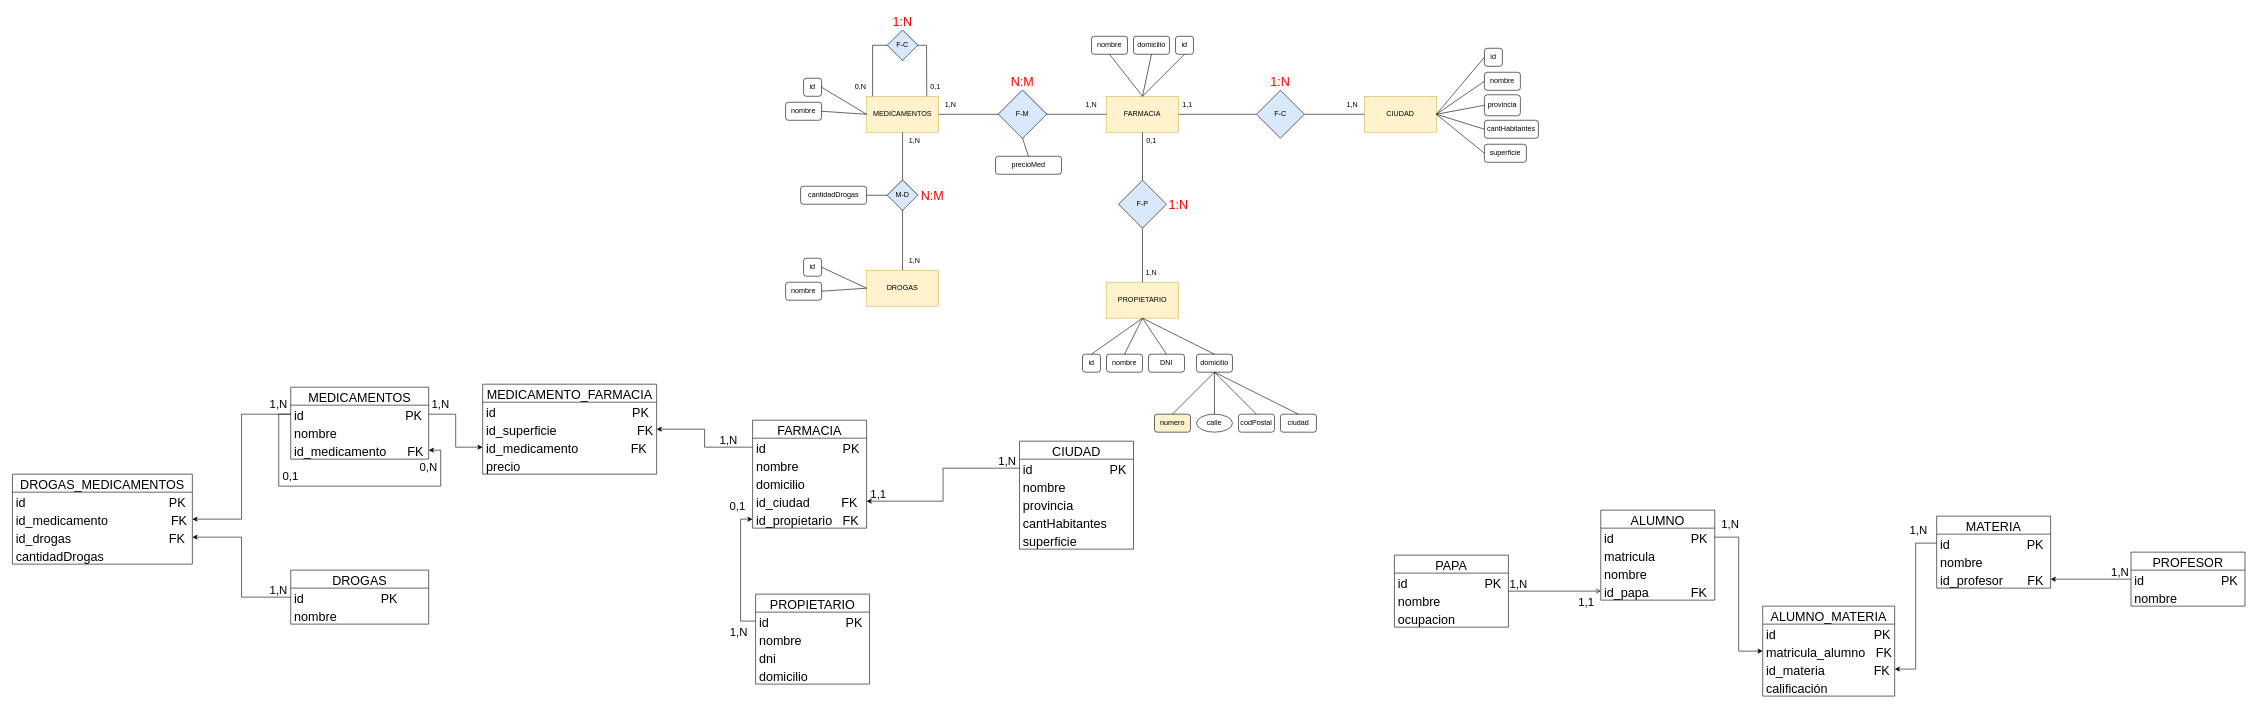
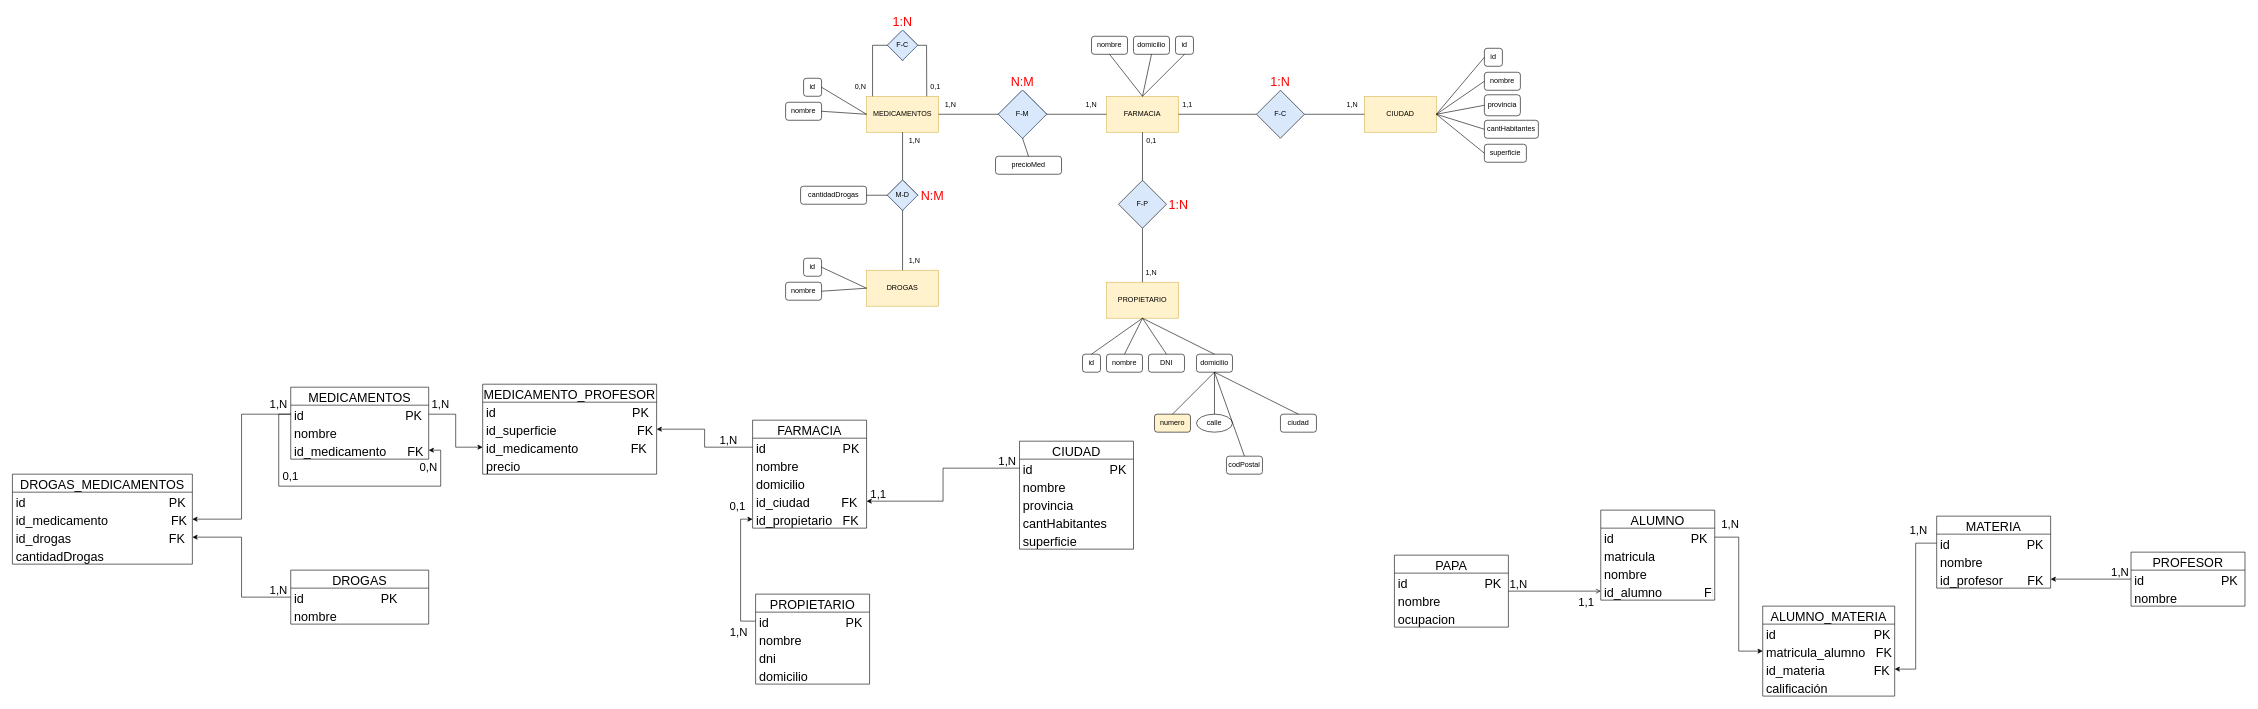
node "MEDICAMENTO_FARMACIA": label "MEDICAMENTO_FARMACIA" -> "MEDICAMENTO_PROFESOR"
node "codPostal": moved (1257, 423) -> (1245, 465)
node "id_papa FK": label "id_papa FK" -> "id_alumno FK"
